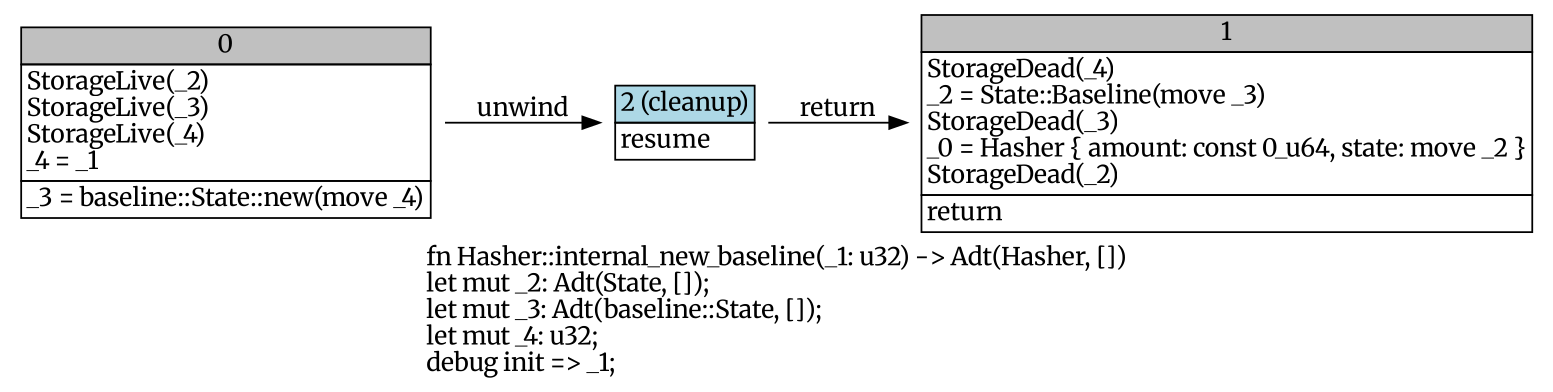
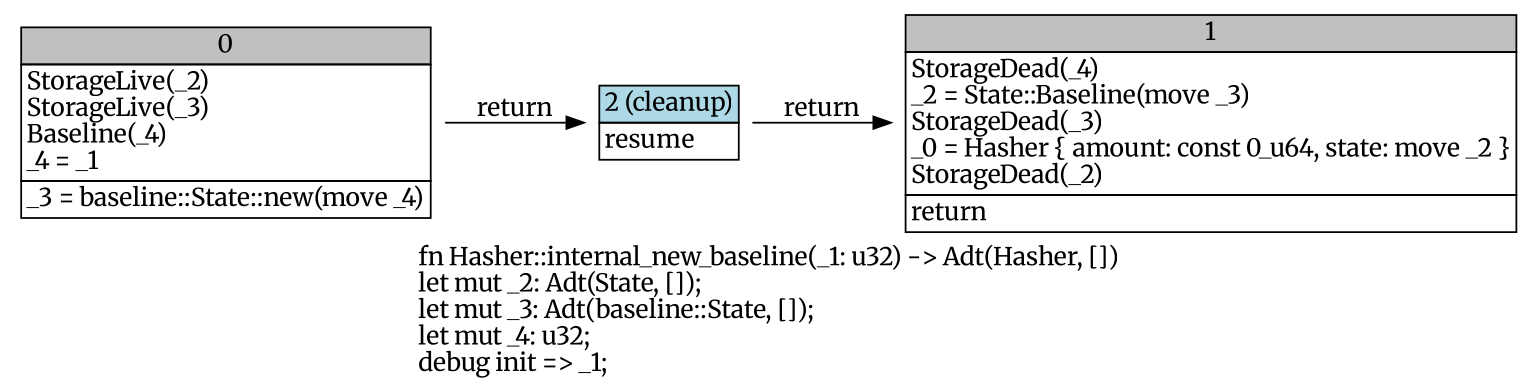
edge "0" -> "2 (cleanup)": label "unwind" -> "return"
node "0": text "StorageLive(_4)" -> "Baseline(_4)"
